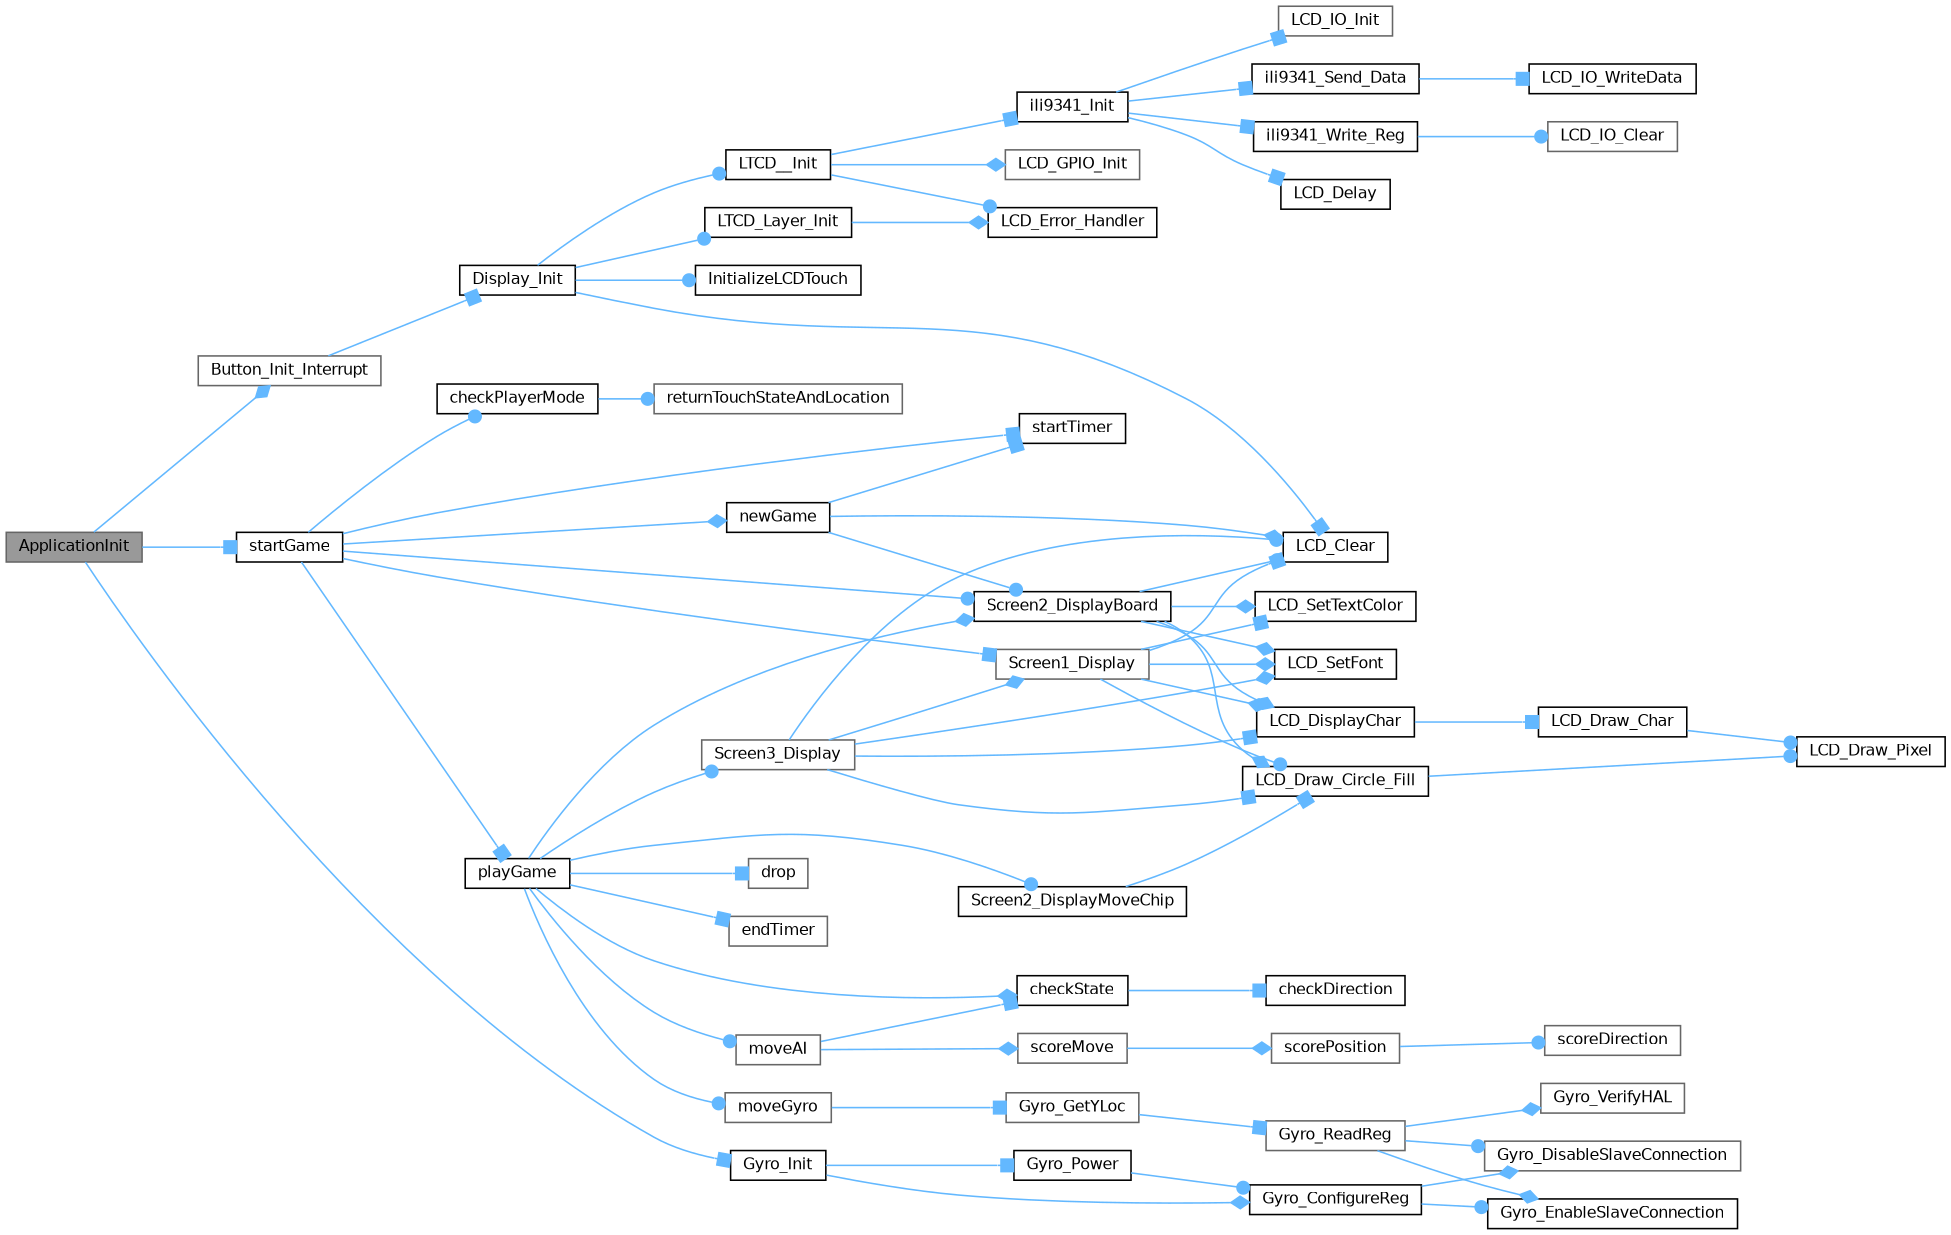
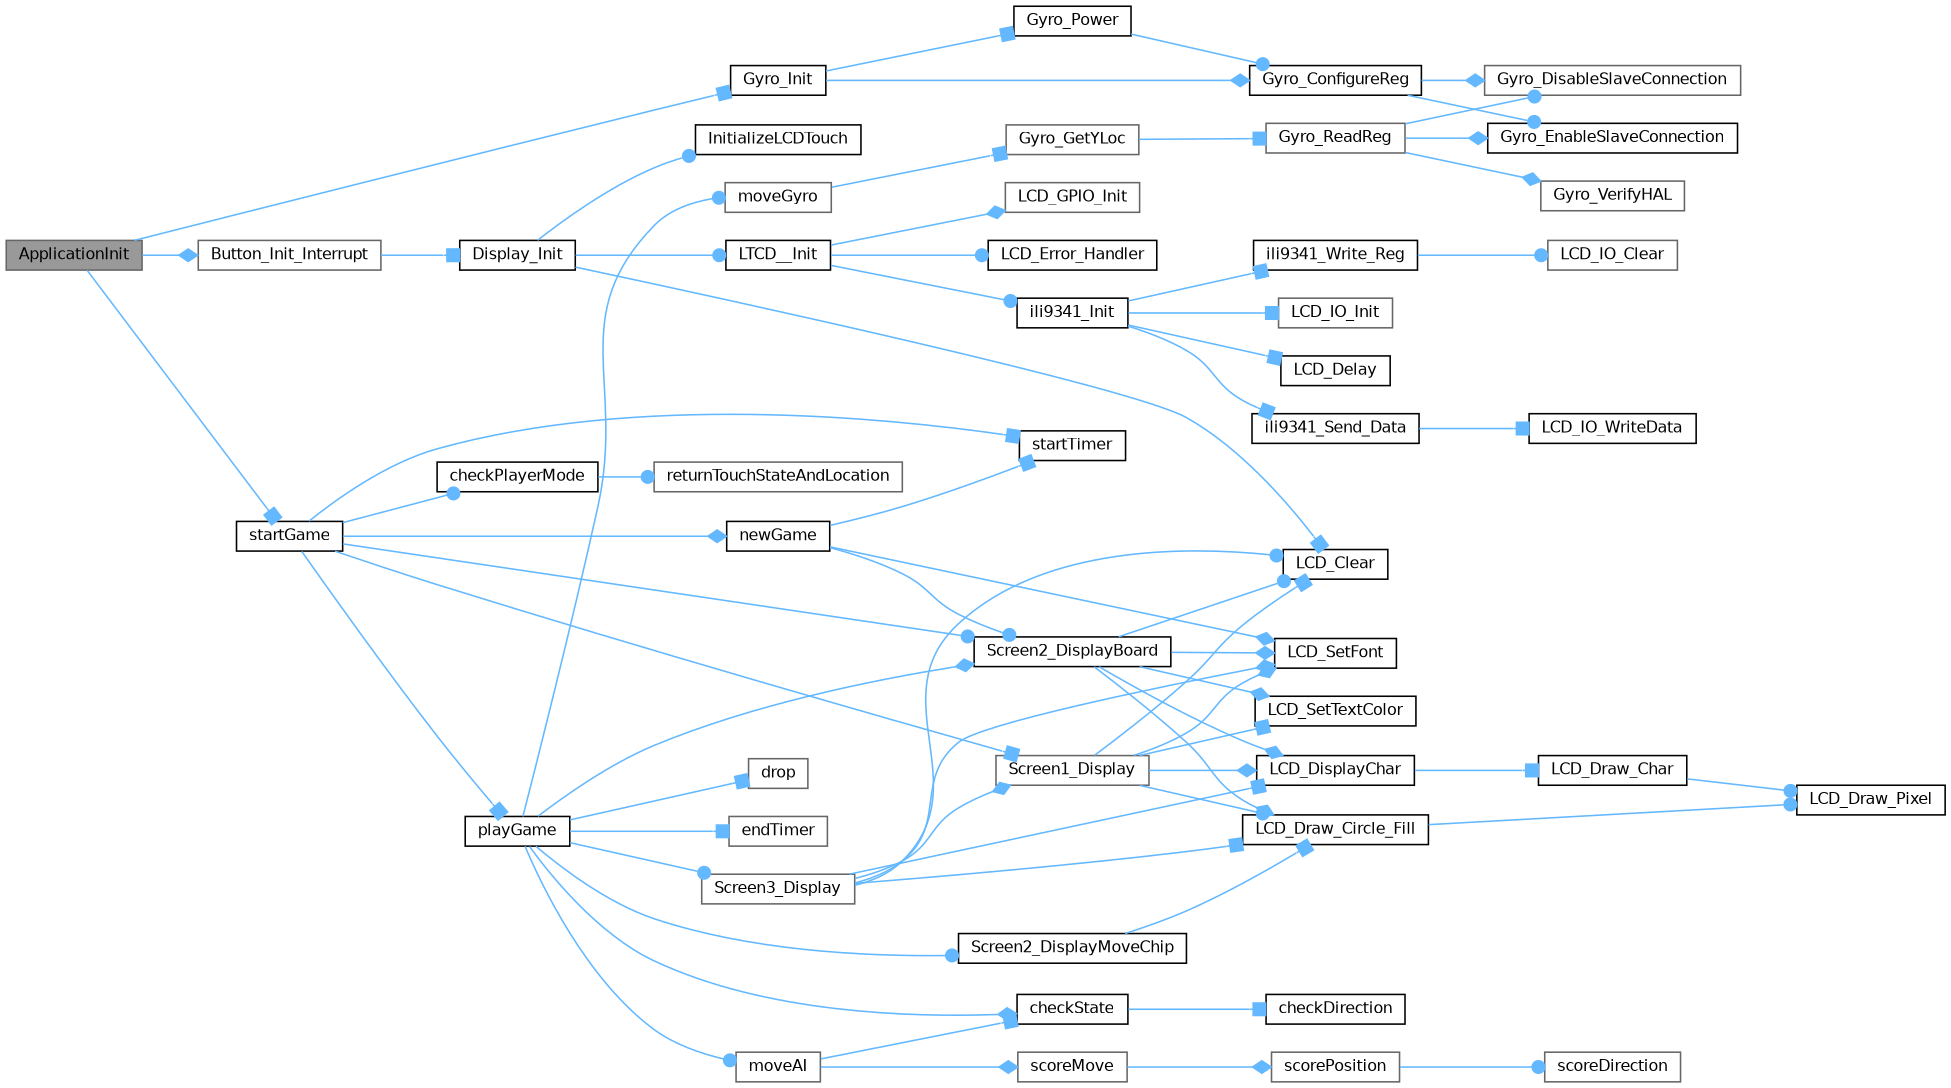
edge "LTCD__Init" -> "ili9341_Init": arrowhead box -> dot
node "LTCD_Layer_Init": removed
edge "newGame" -> "LCD_Clear": now "newGame" -> "LCD_SetFont"
